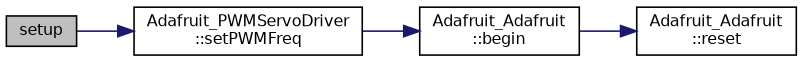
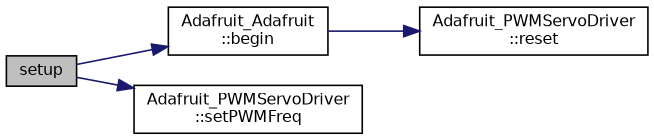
edge "Adafruit_PWMServoDriver ::setPWMFreq" -> "Adafruit_Adafruit ::begin": now "setup" -> "Adafruit_Adafruit ::begin"
node "Adafruit_Adafruit ::reset": label "Adafruit_Adafruit ::reset" -> "Adafruit_PWMServoDriver ::reset"
